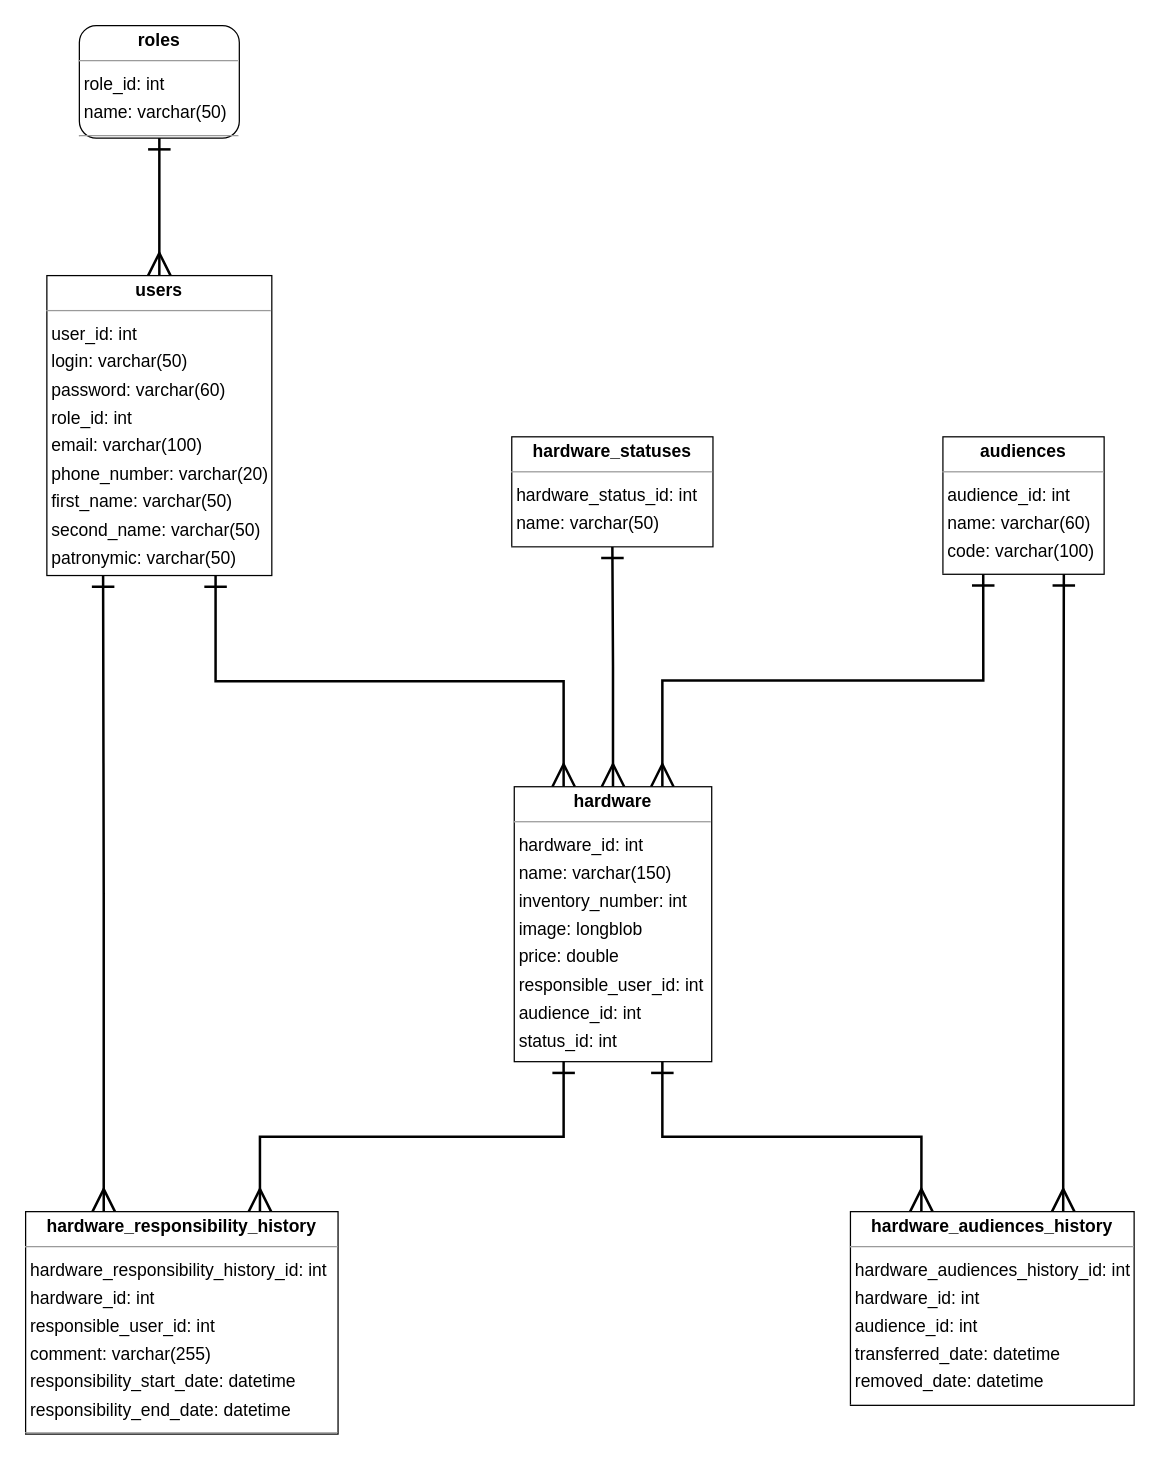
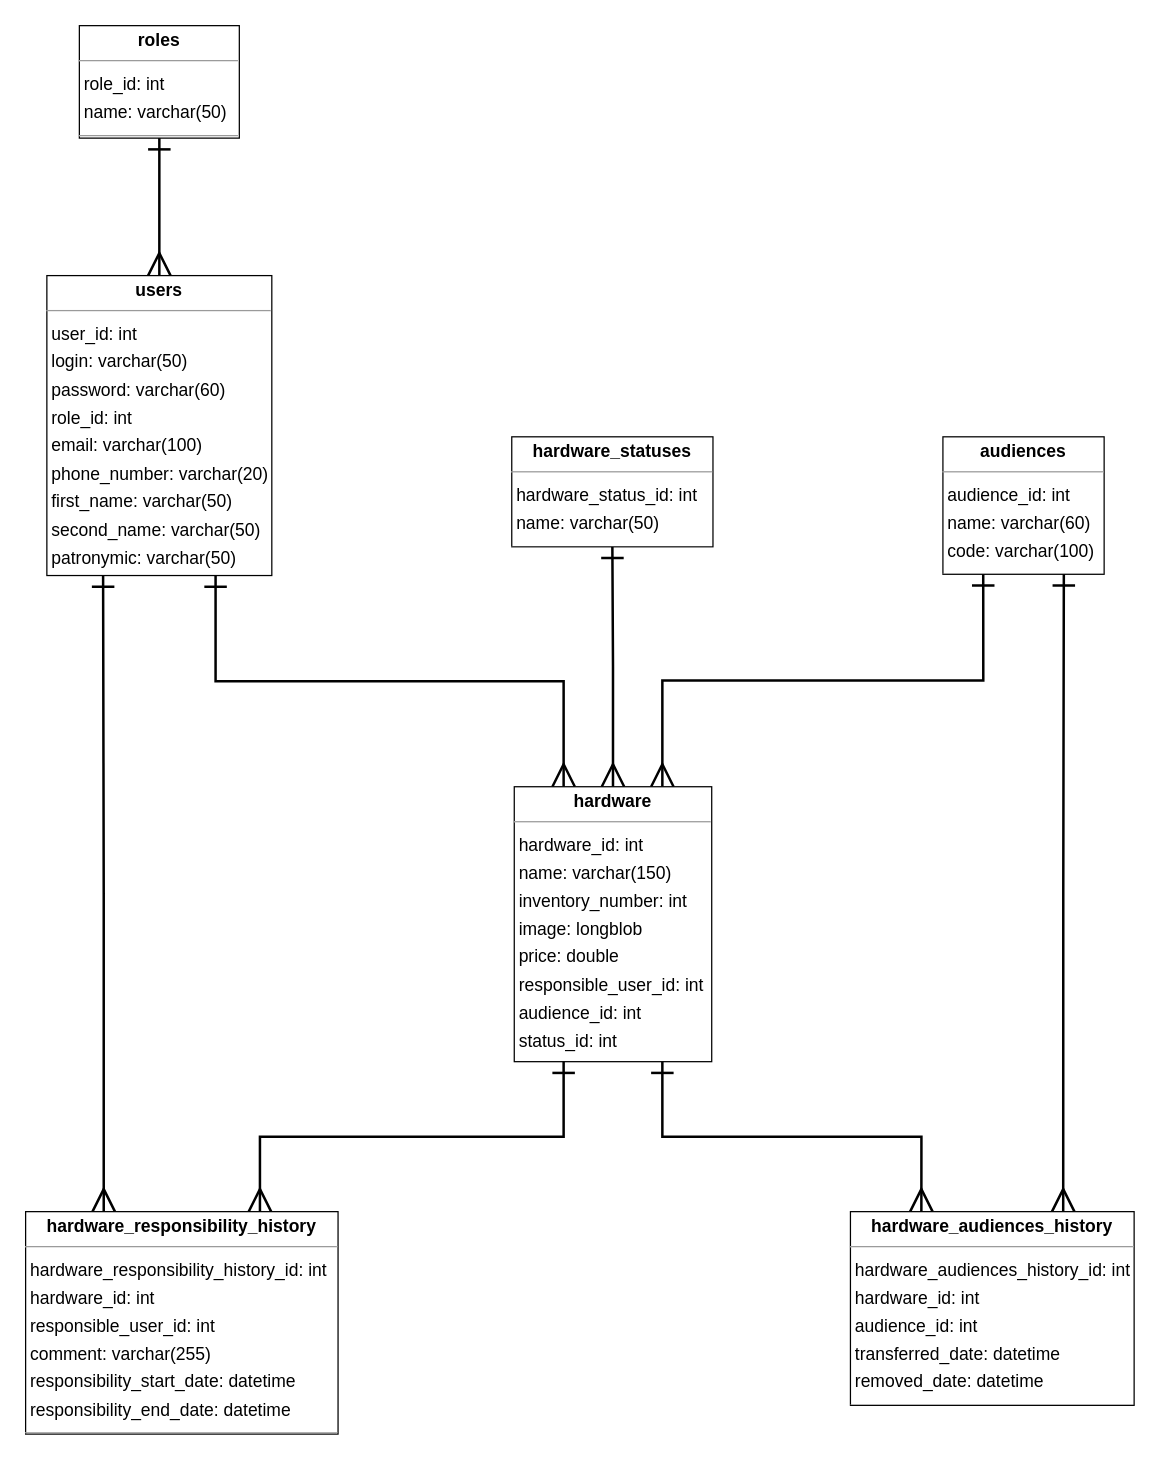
node "roles role_id: int name: varchar(50)": shape rounded rectangle -> rectangle
